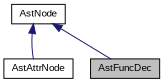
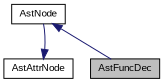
edge "AstAttrNode" -> "AstNode": reversed
